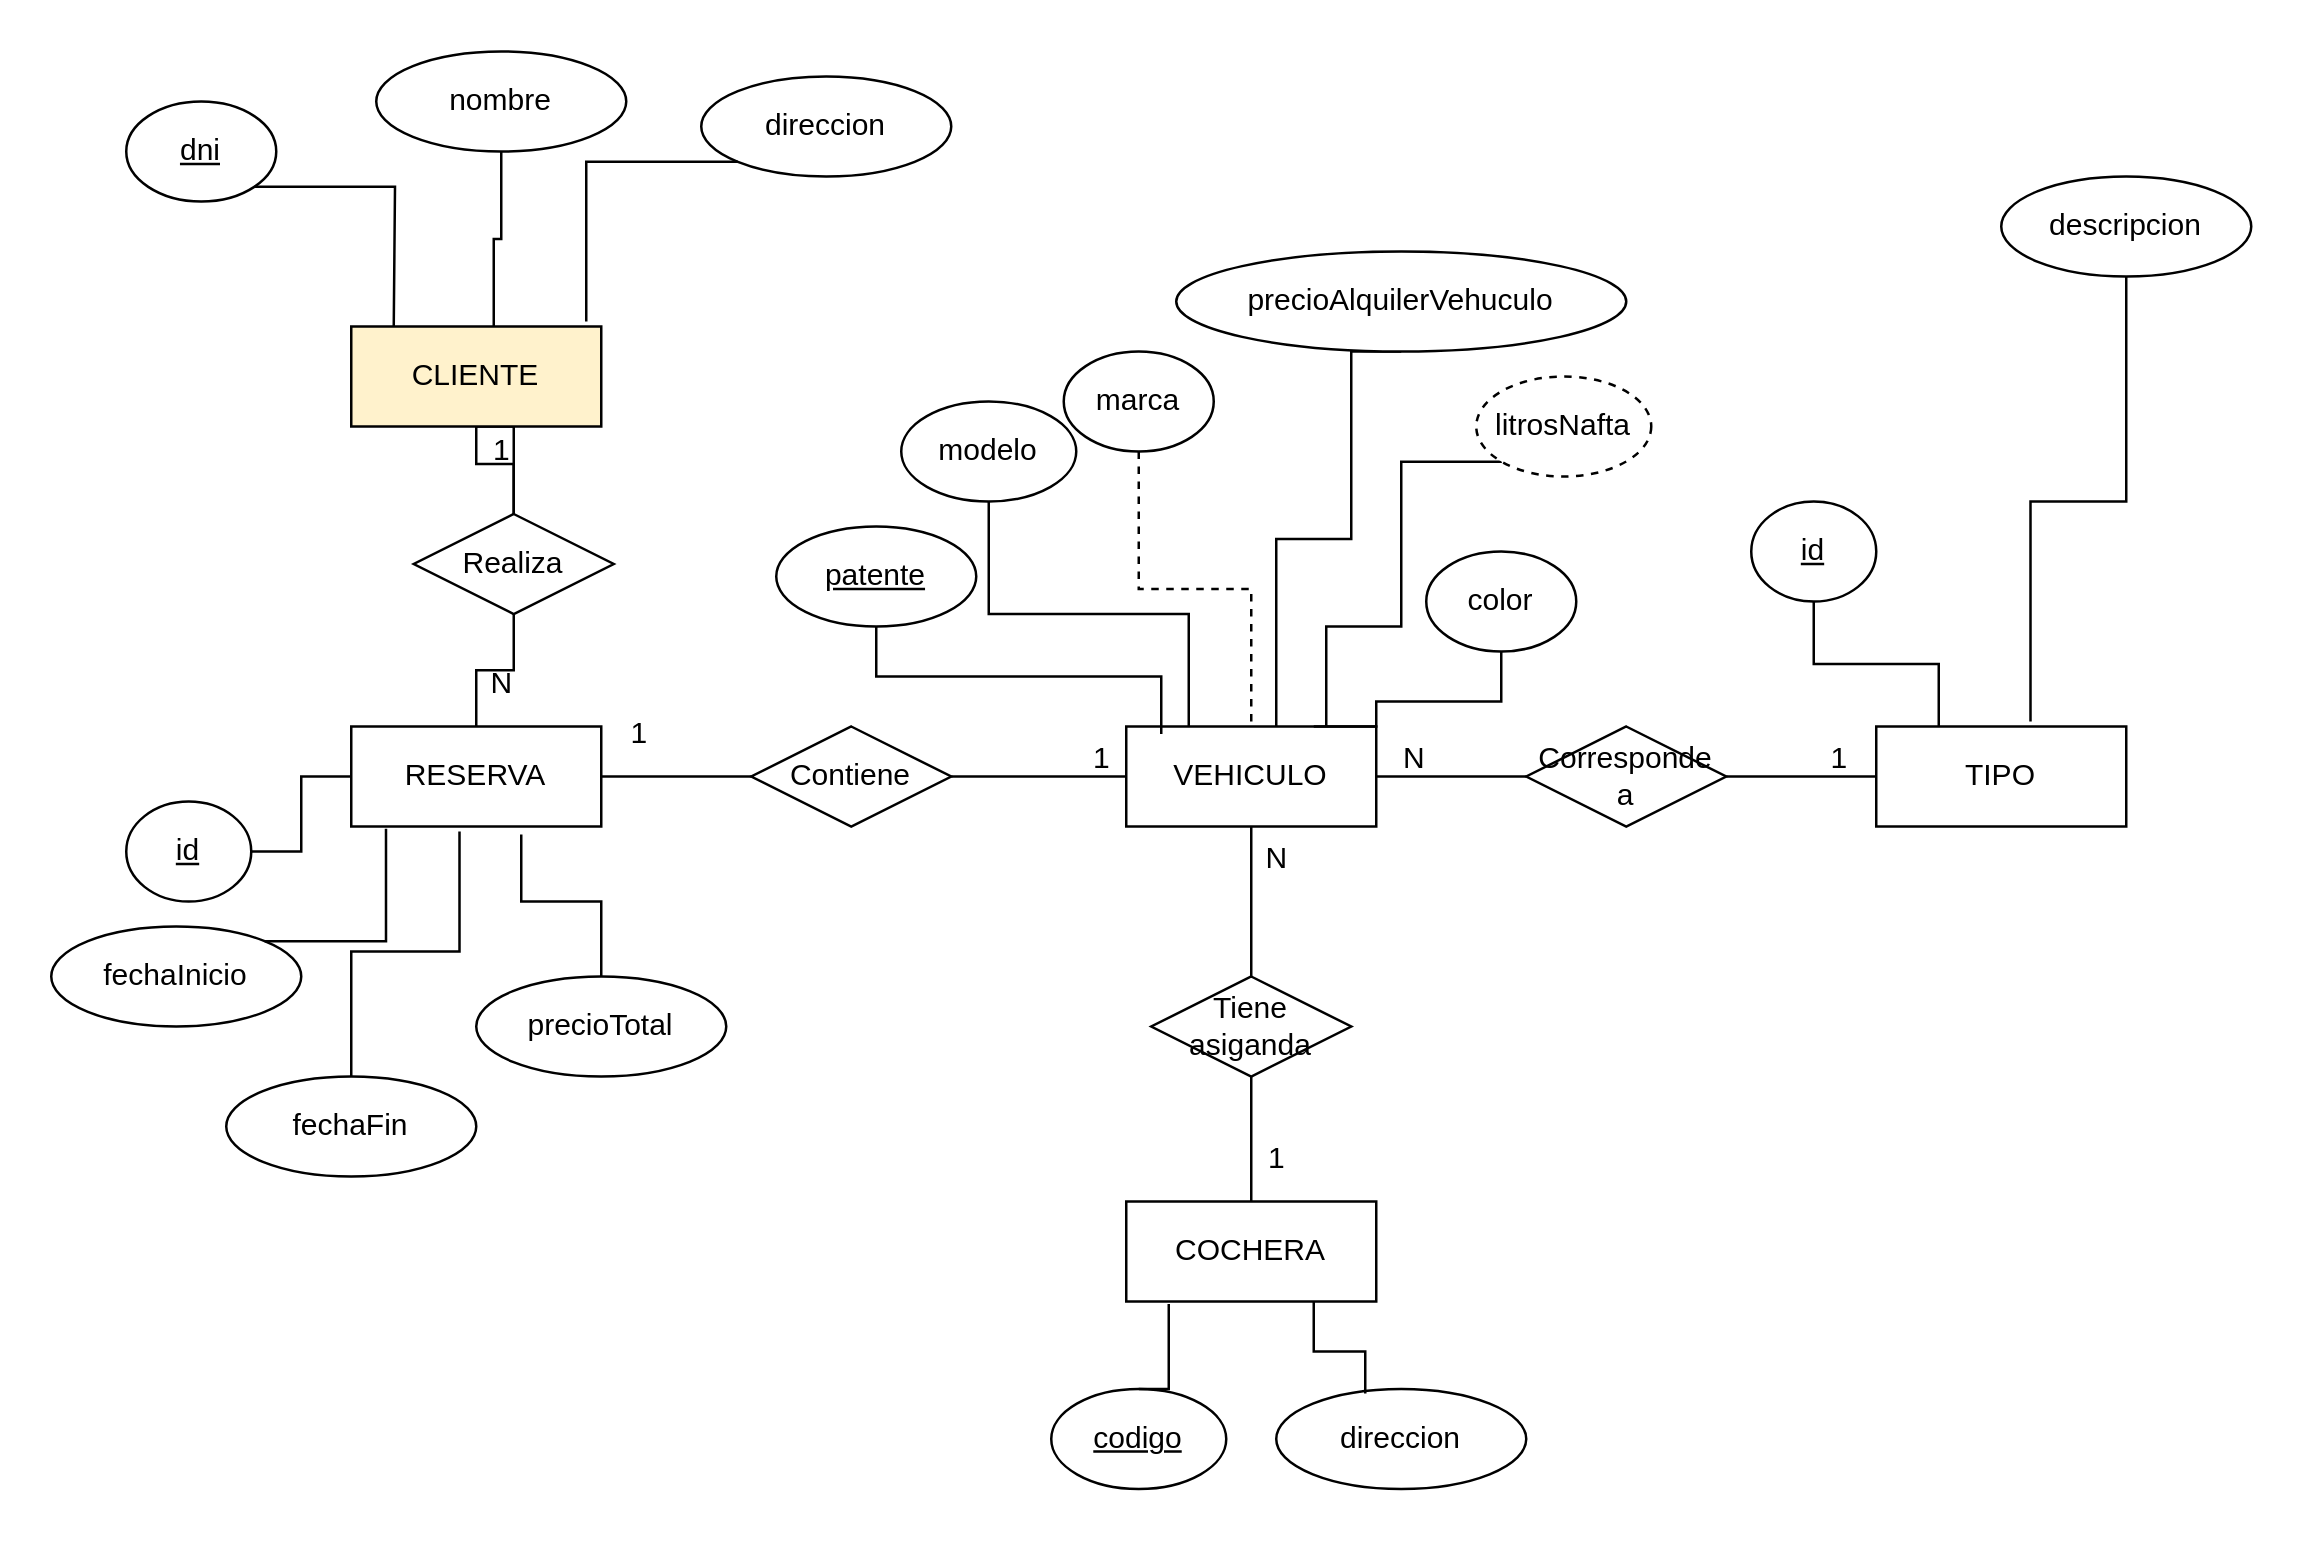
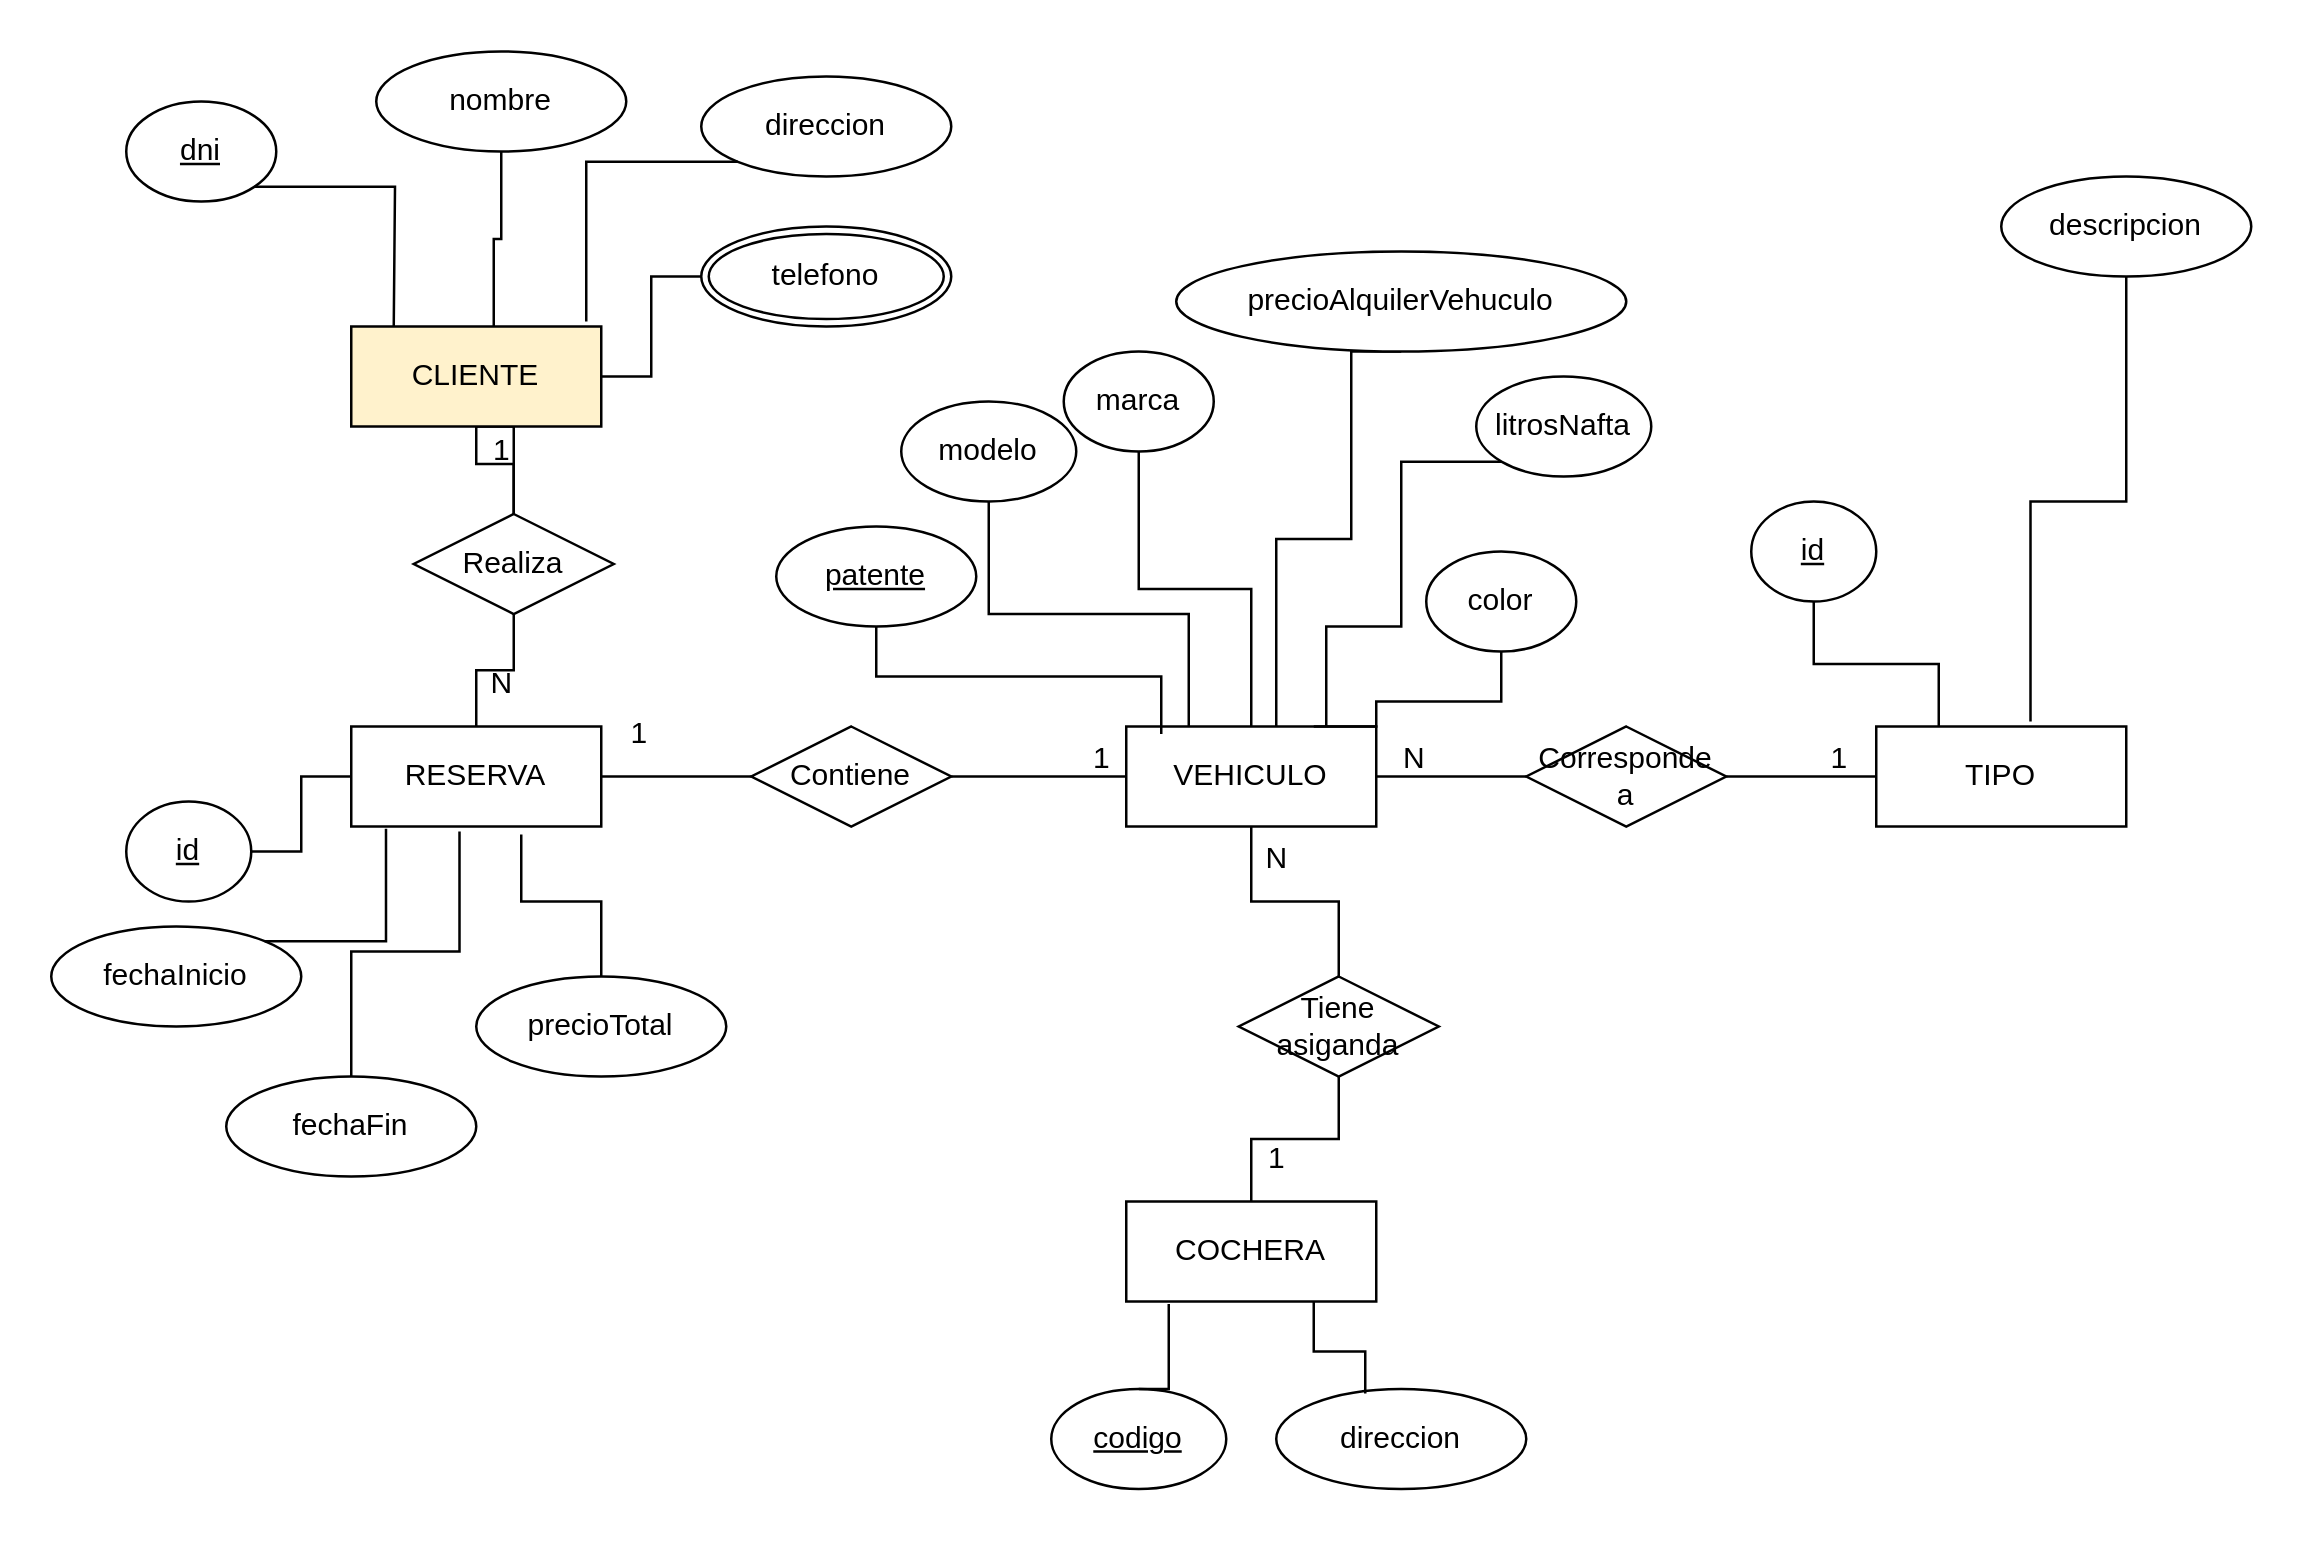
node "telefono": added
edge "telefono" -- "CLIENTE": added
node "litrosNafta": style dashed -> solid
edge "marca" -- "VEHICULO": style dashed -> solid
node "Tiene asiganda": moved (1251, 1026) -> (1339, 1026)
